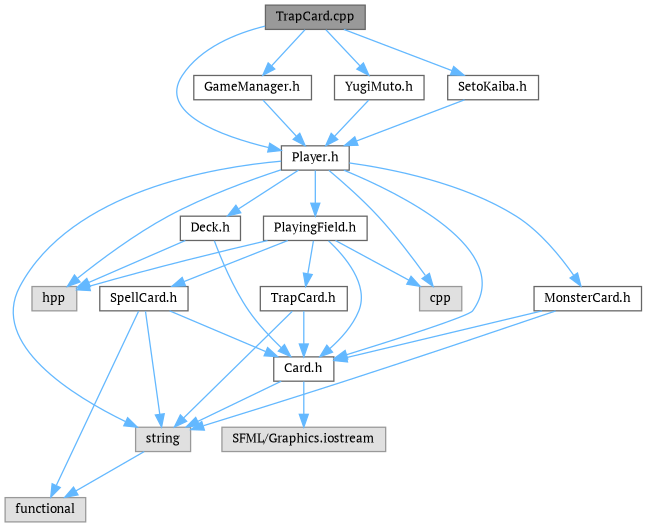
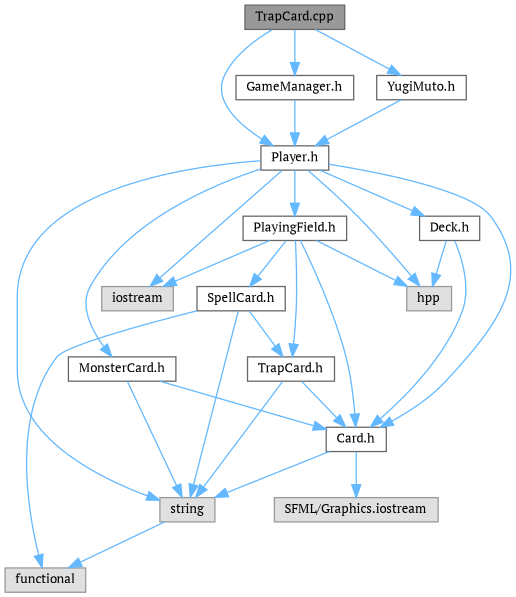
node "SetoKaiba.h": removed
node "cpp": label "cpp" -> "iostream"
edge "SpellCard.h" -> "Card.h": now "SpellCard.h" -> "TrapCard.h"
